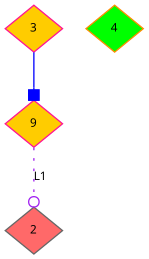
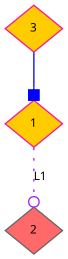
node "4": removed
node "9": label "9" -> "1"
